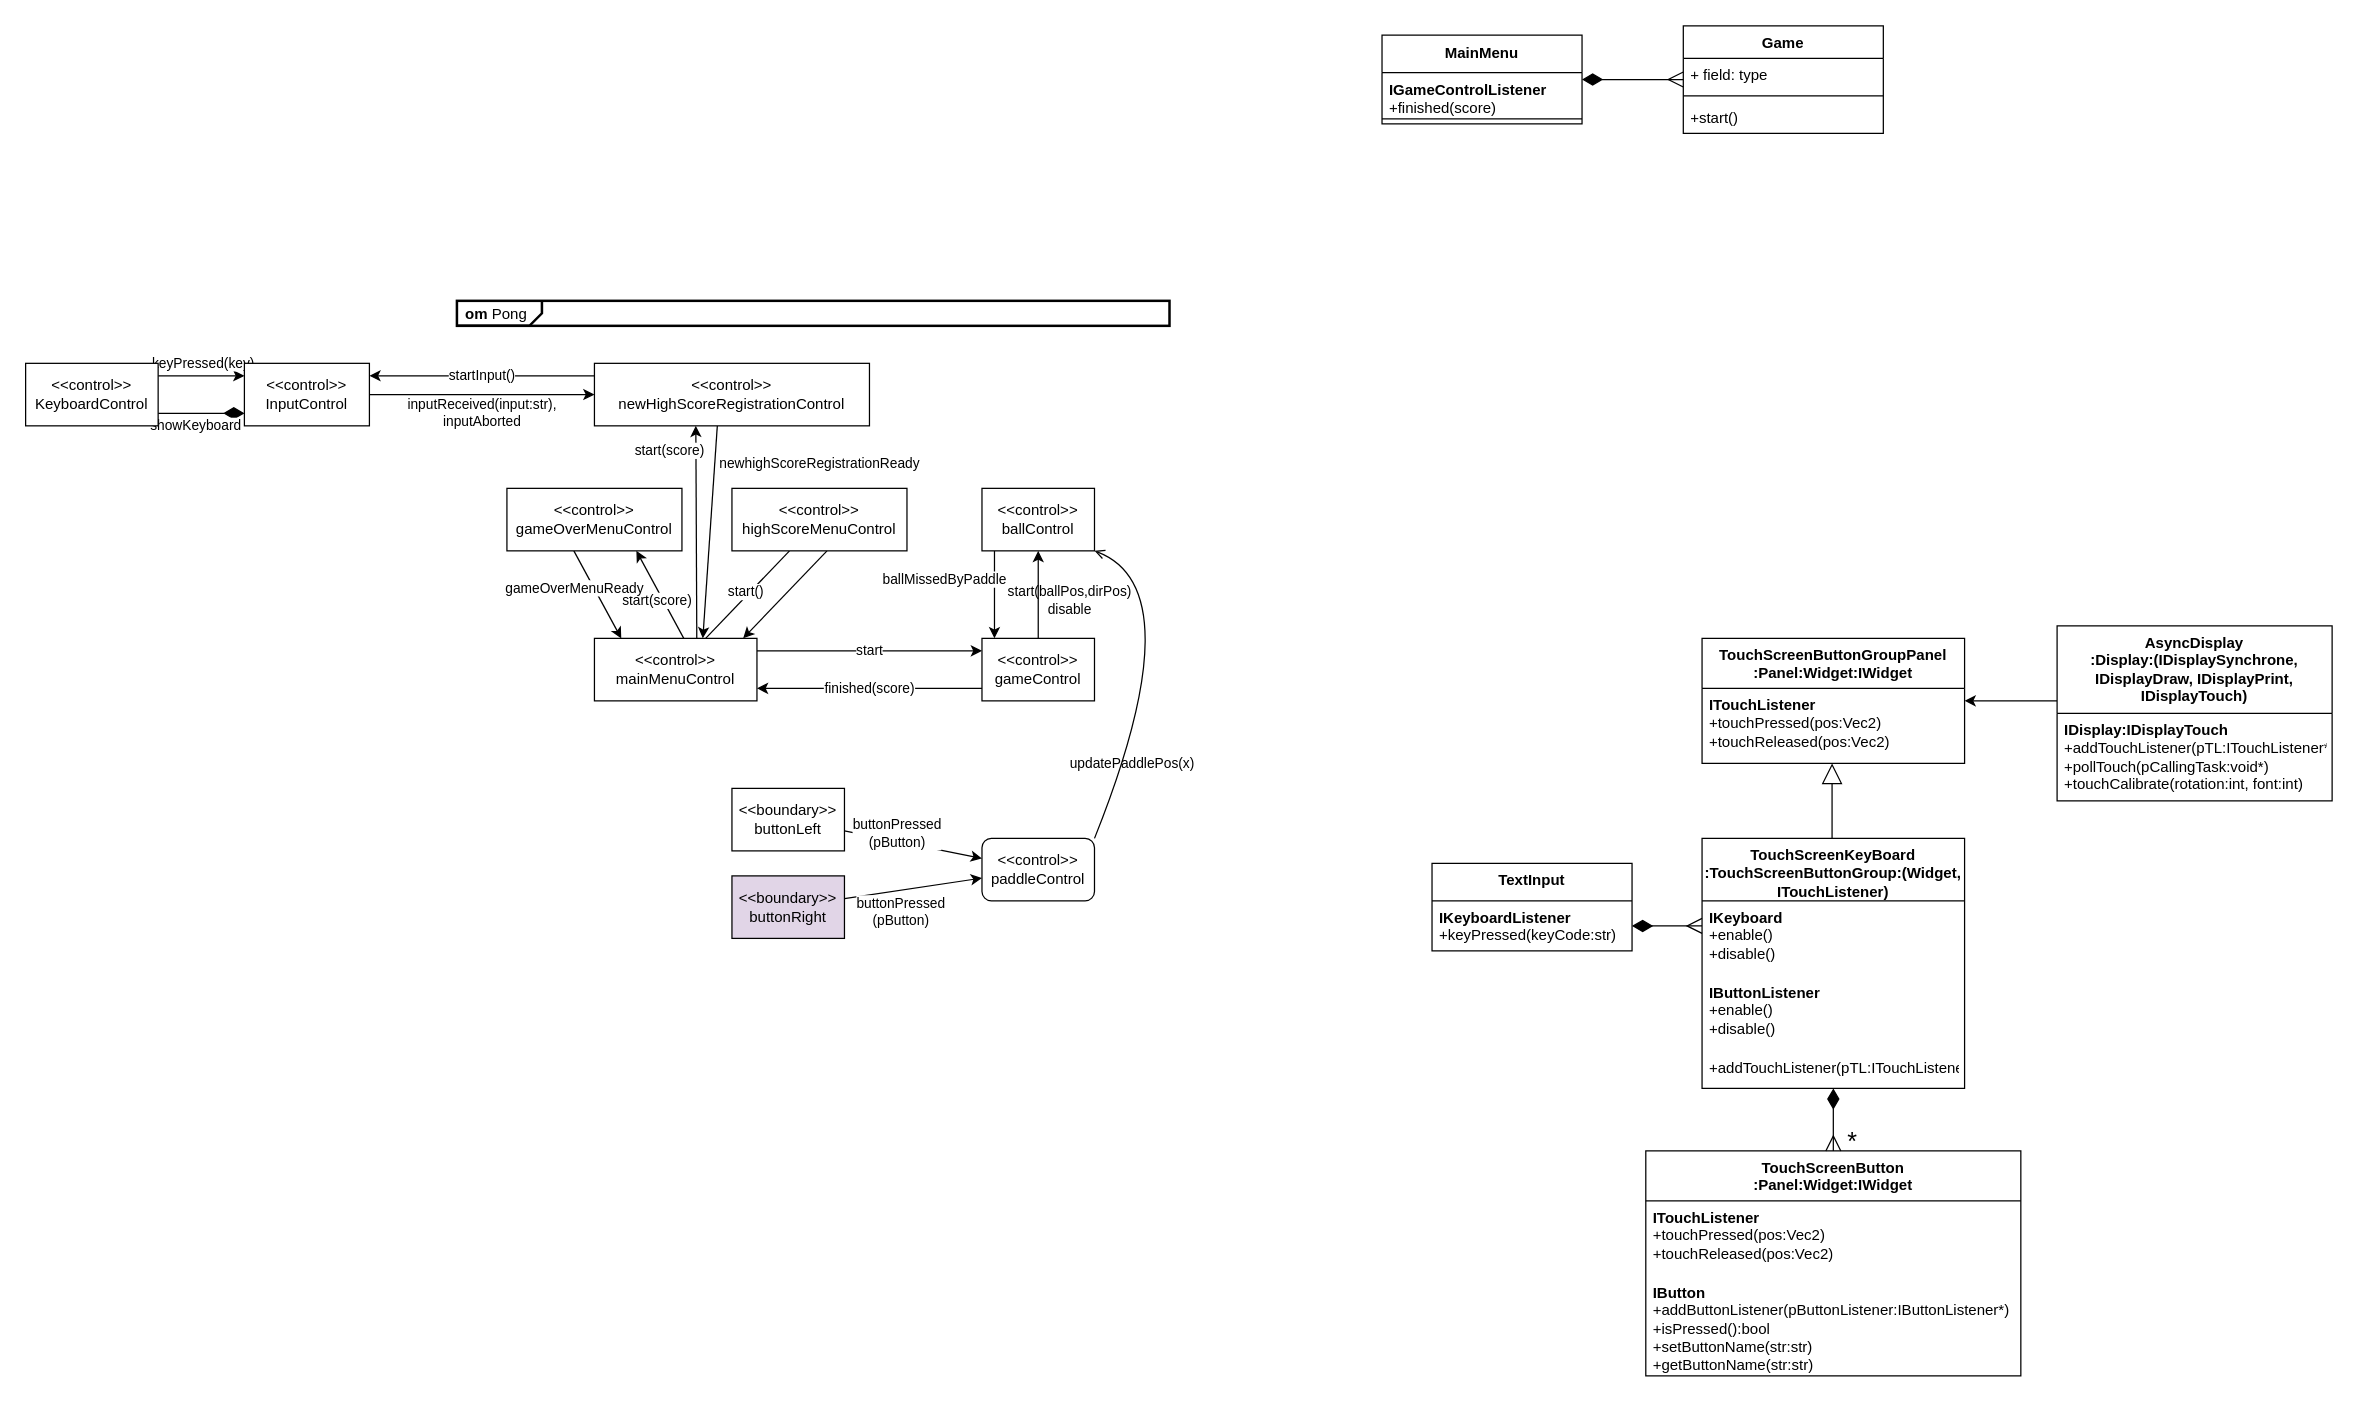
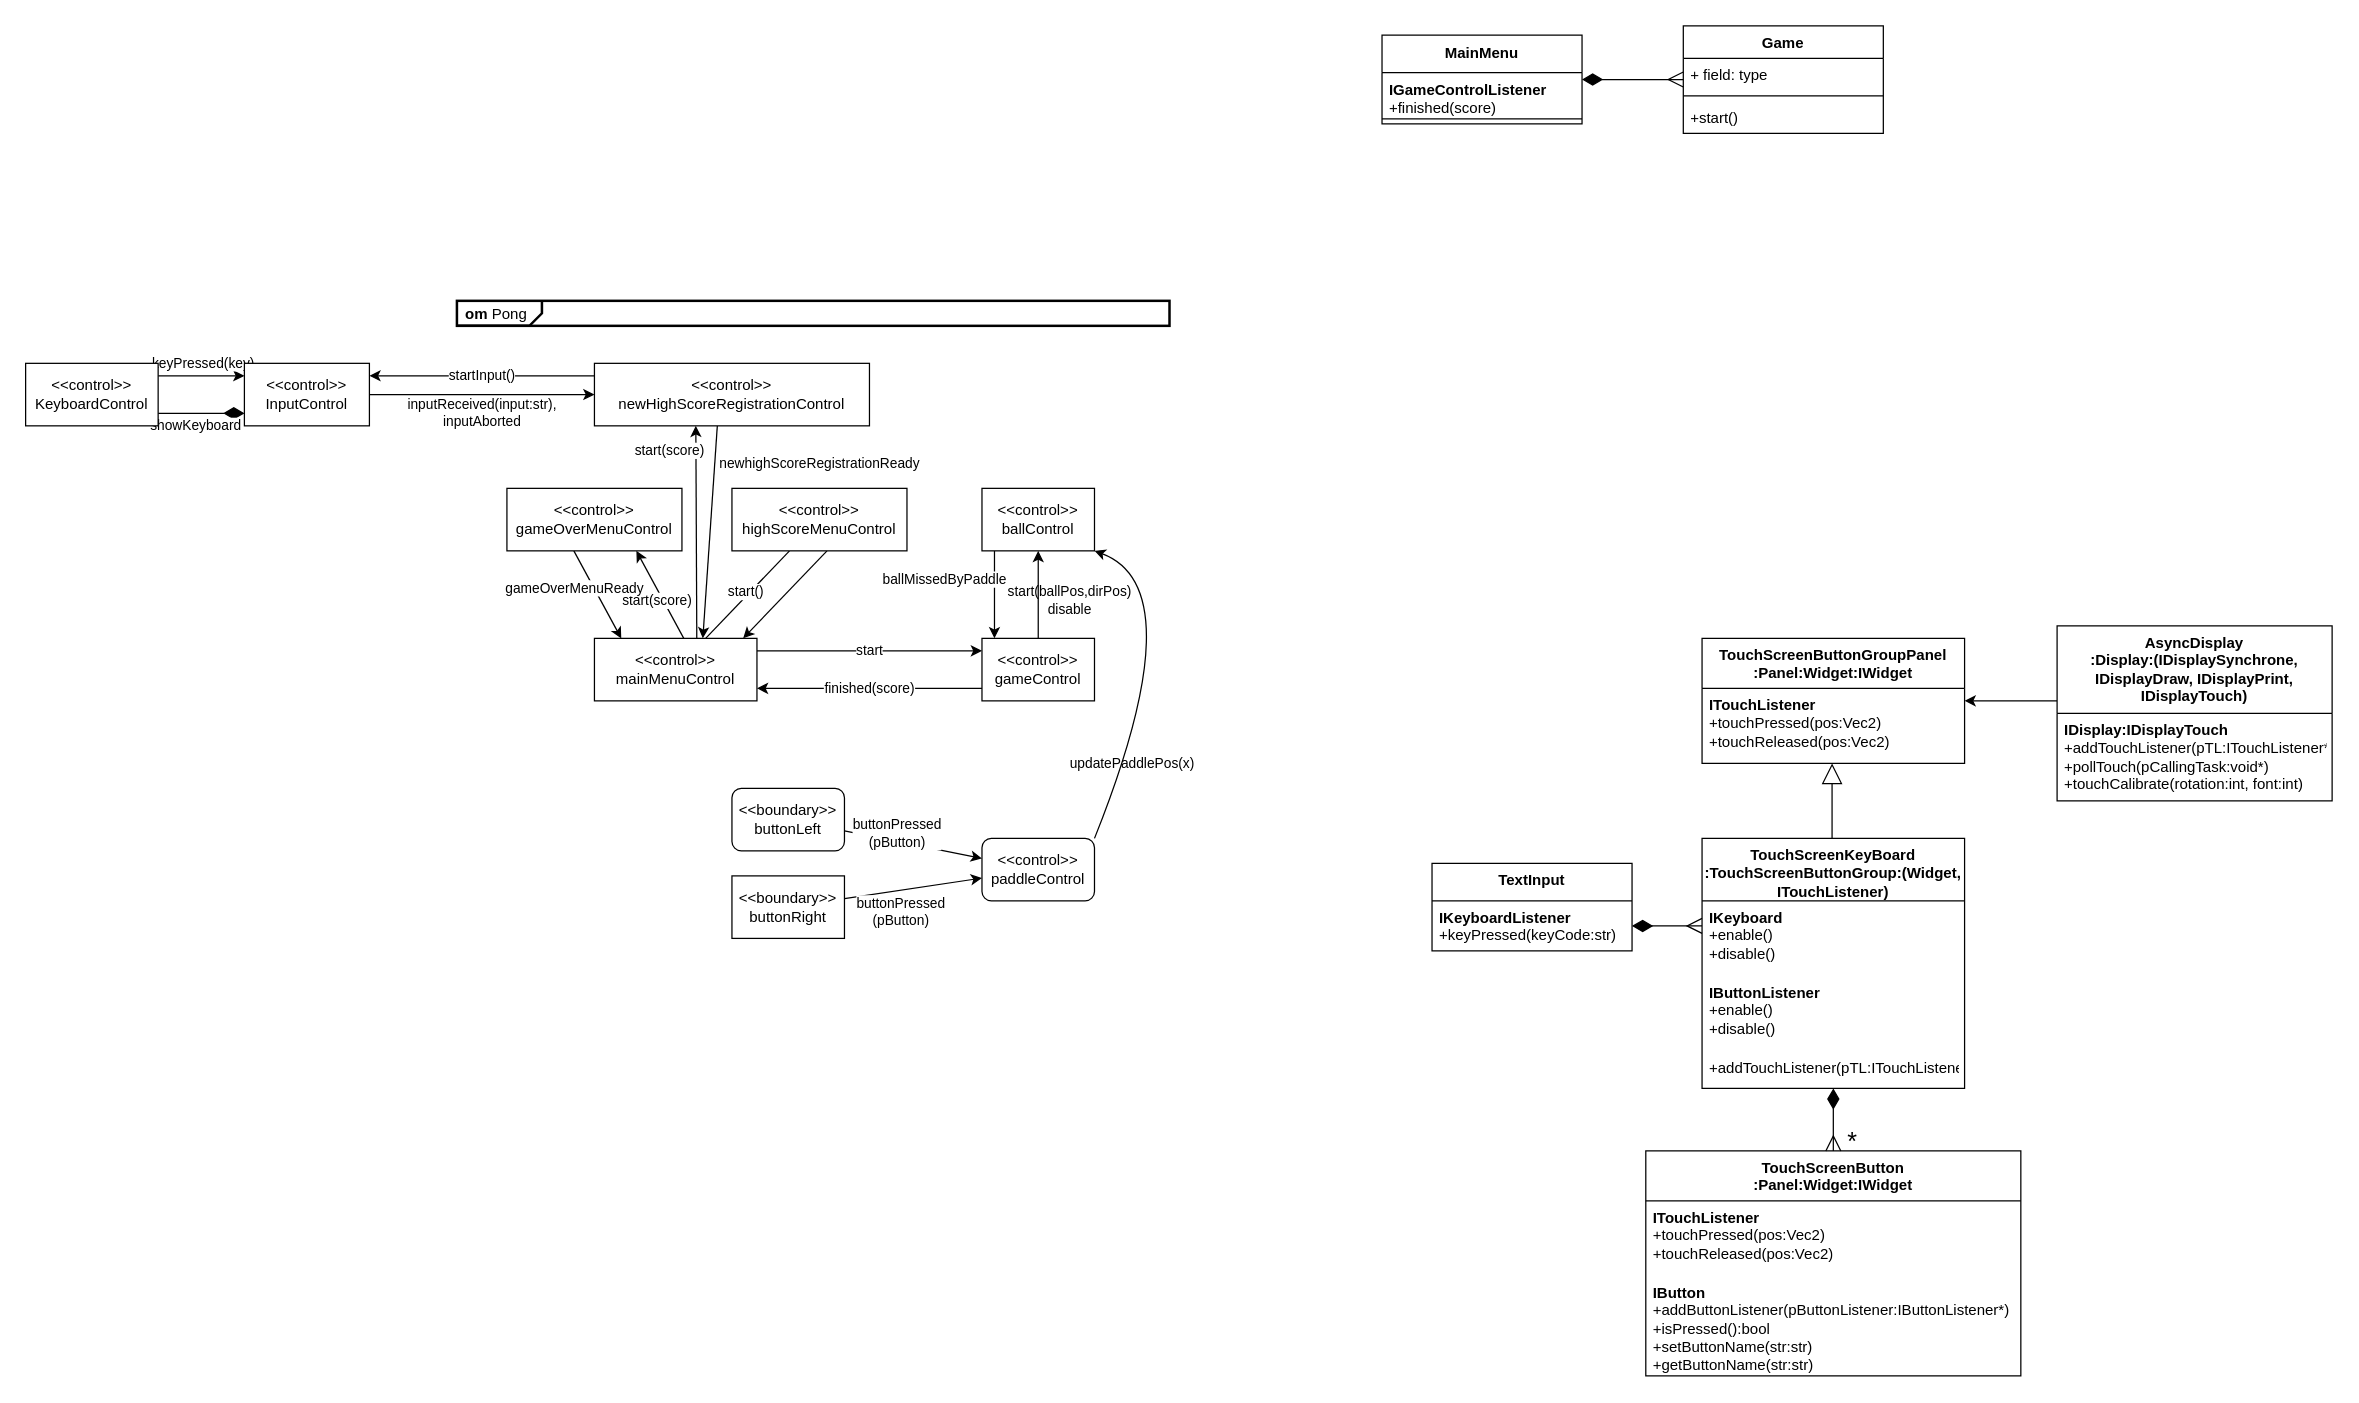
edge "<<control>> paddleControl" -> "<<control>> ballControl": arrowhead open -> classic
node "<<boundary>> buttonLeft": shape rectangle -> rounded rectangle
node "<<boundary>> buttonRight": fillcolor #e1d5e7 -> #ffffff
